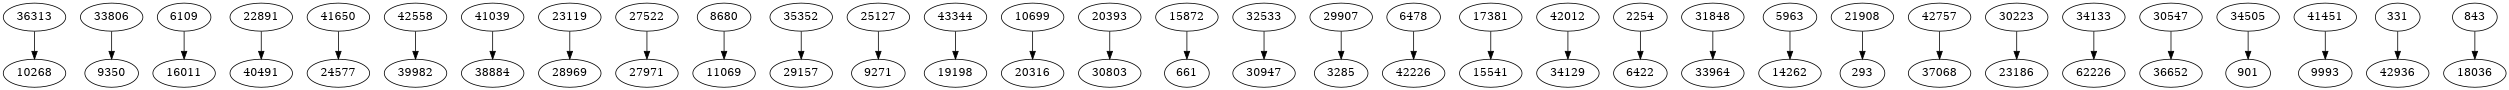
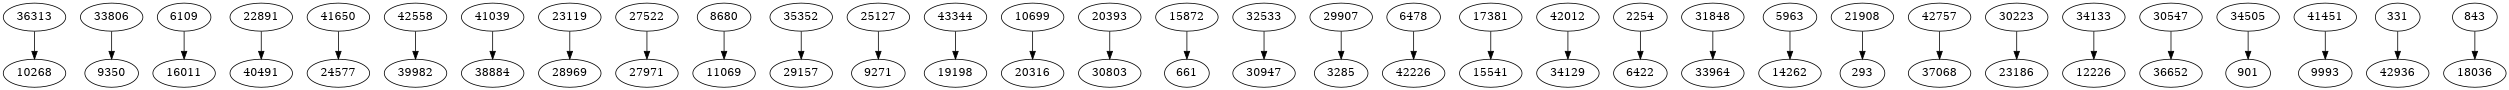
node "62226": label "62226" -> "12226"
